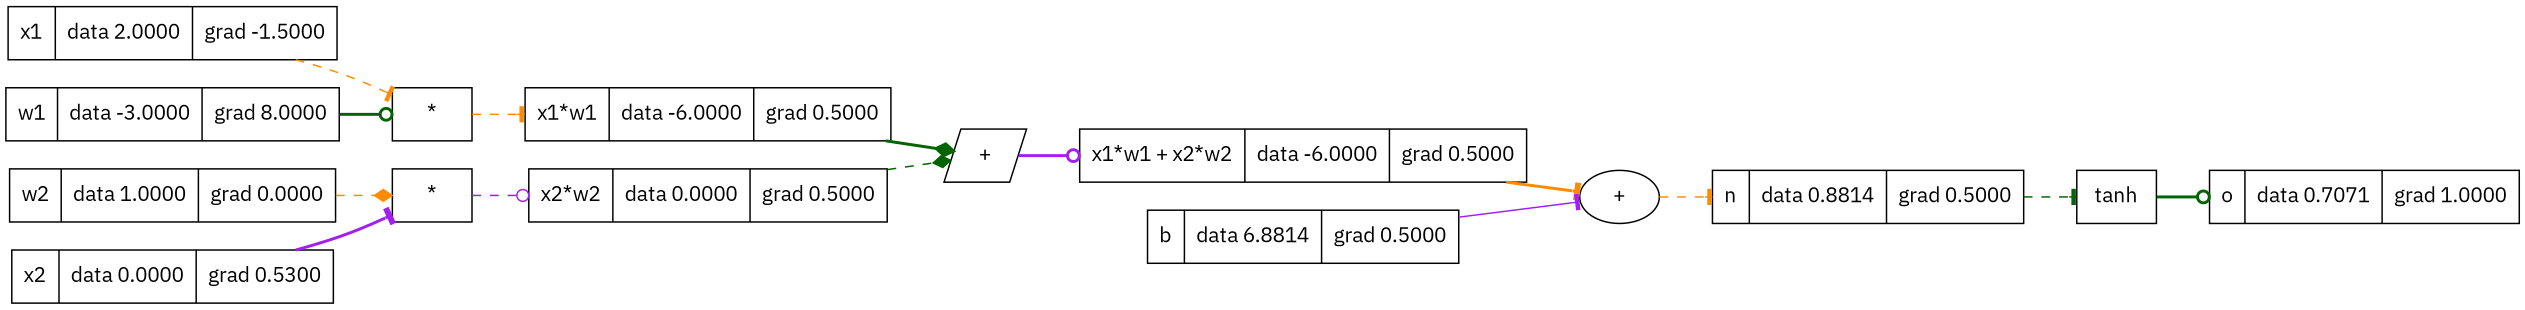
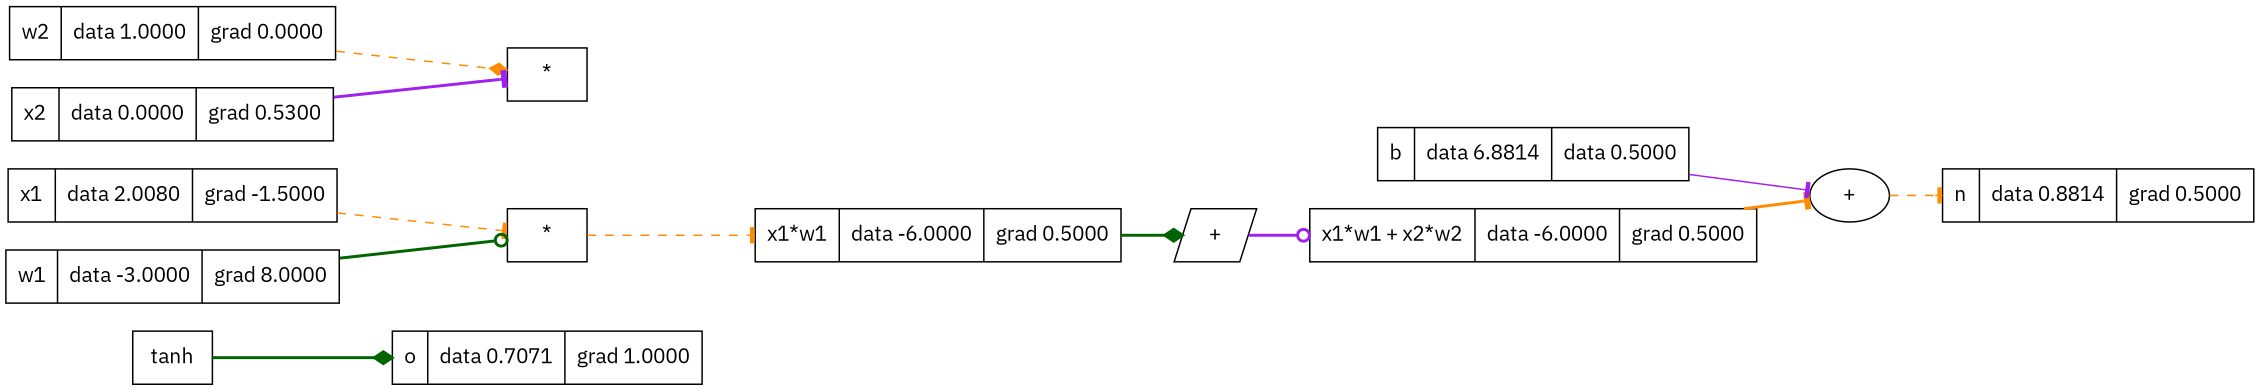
node "x1": text "data 2.0000" -> "data 2.0080"
node "x2*w2": removed
edge "n" -> "tanh": removed
edge "tanh" -> "o": arrowhead odot -> diamond
node "b": text "grad 0.5000" -> "data 0.5000"
